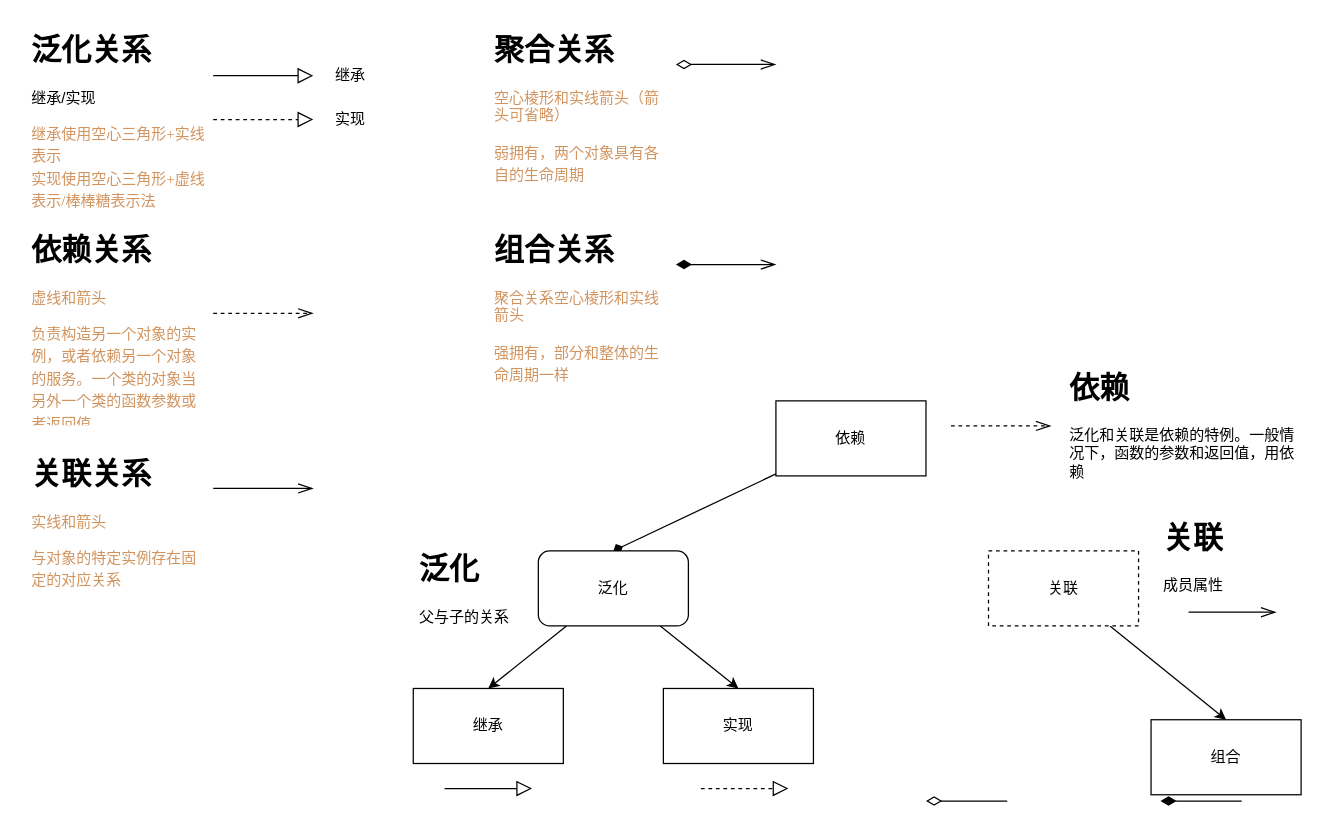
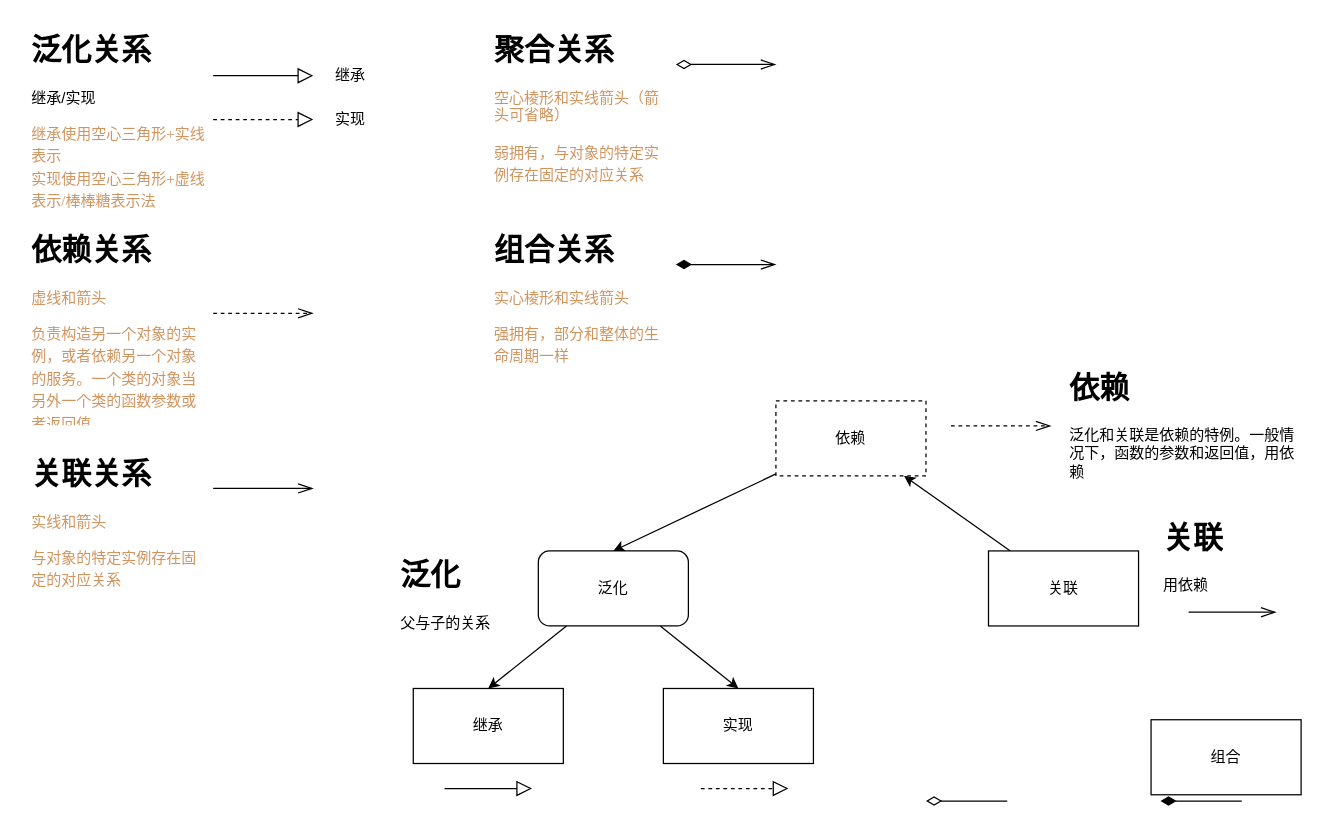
node "聚合关系空心棱形和实线箭头（箭头可省略） 弱拥有，两个对象具有各自的生命周期": label "聚合关系空心棱形和实线箭头（箭头可省略） 弱拥有，两个对象具有各自的生命周期" -> "聚合关系空心棱形和实线箭头（箭头可省略） 弱拥有，与对象的特定实例存在固定的对应关系"
node "组合关系聚合关系空心棱形和实线箭头 强拥有，部分和整体的生命周期一样": label "组合关系聚合关系空心棱形和实线箭头 强拥有，部分和整体的生命周期一样" -> "组合关系实心棱形和实线箭头 强拥有，部分和整体的生命周期一样"
node "依赖": style solid -> dashed
node "关联成员属性": label "关联成员属性" -> "关联用依赖"
edge "依赖" -> "泛化": arrowhead diamond -> classic
node "泛化父与子的关系": moved (463, 588) -> (444, 594)
node "关联": style dashed -> solid
edge "关联" -> "组合": now "关联" -> "依赖"
